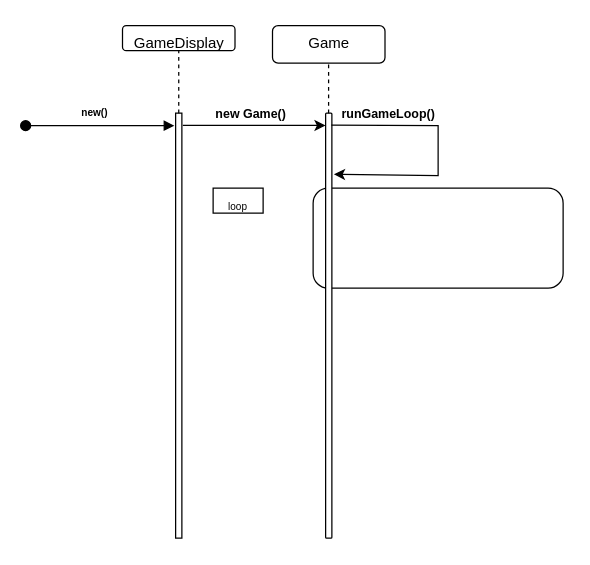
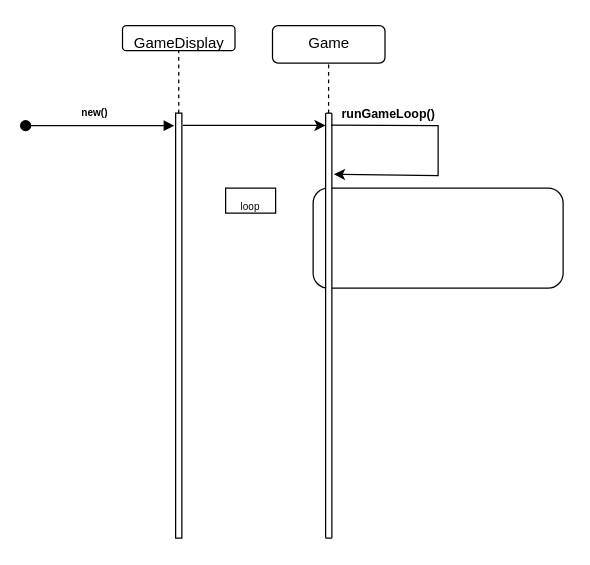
node "new Game()": removed
node "loop": moved (238, 201) -> (251, 201)
